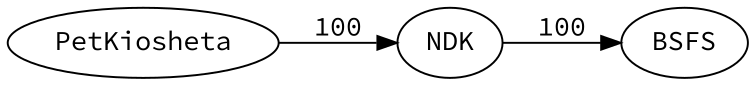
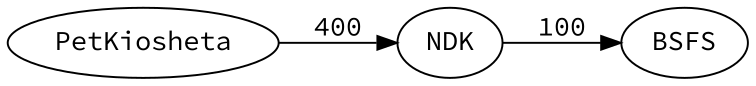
edge "PetKiosheta" -> "NDK": label "100" -> "400"
